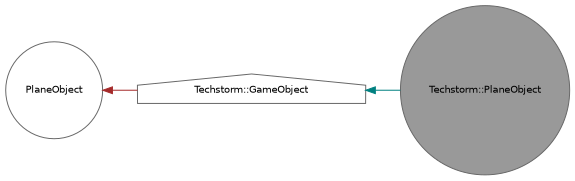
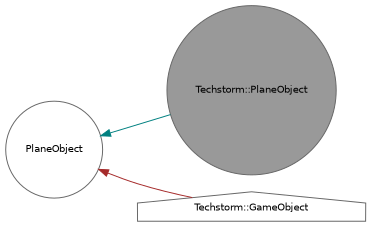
edge "Techstorm::PlaneObject" -> "Techstorm::GameObject": now "Techstorm::PlaneObject" -> "PlaneObject"
